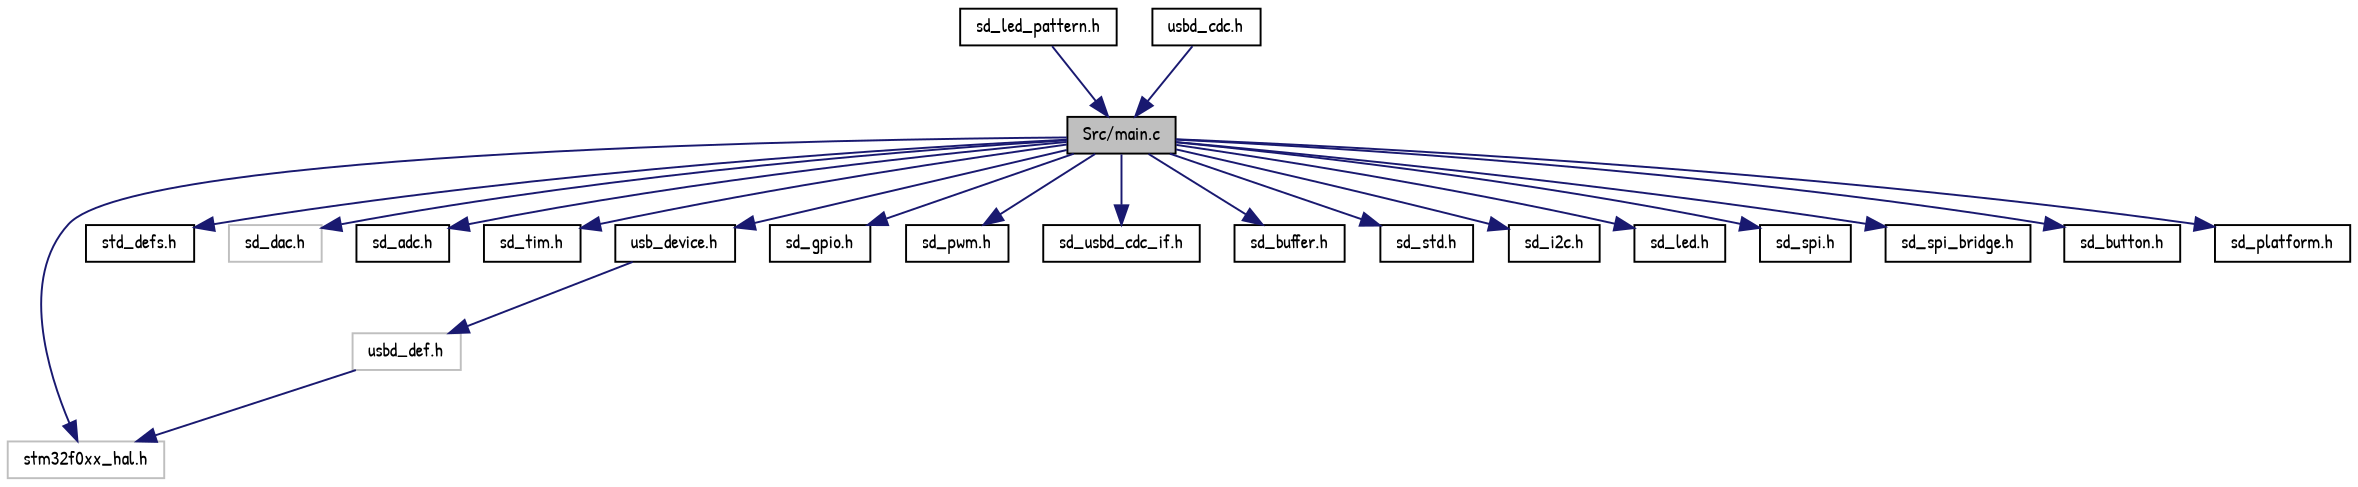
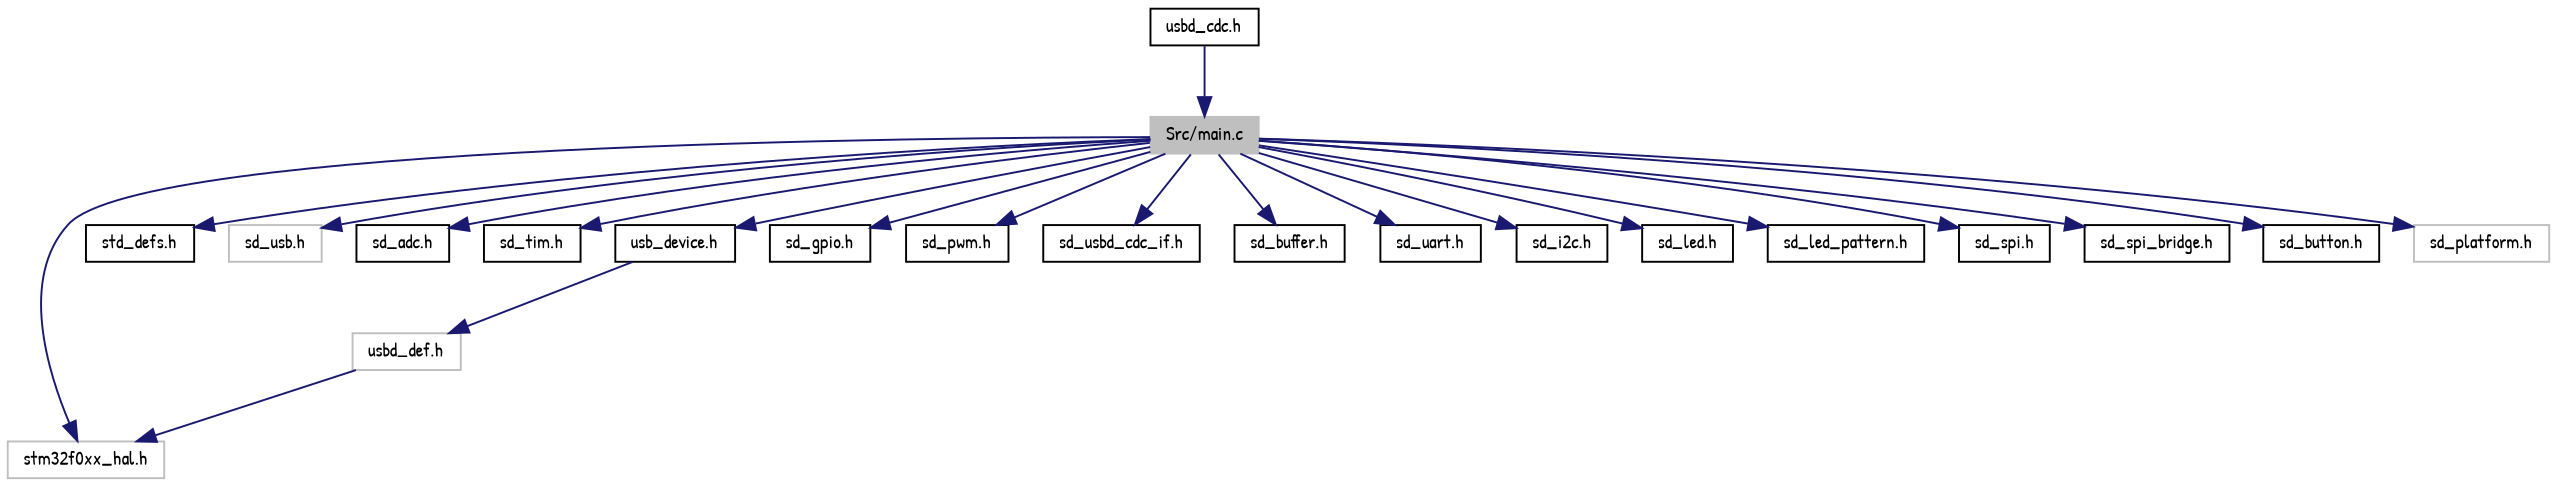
edge "sd_led_pattern.h" -> "Src/main.c": reversed
node "Src/main.c": color black -> grey75
node "sd_dac.h": label "sd_dac.h" -> "sd_usb.h"
node "sd_std.h": label "sd_std.h" -> "sd_uart.h"
node "sd_platform.h": color black -> grey75
